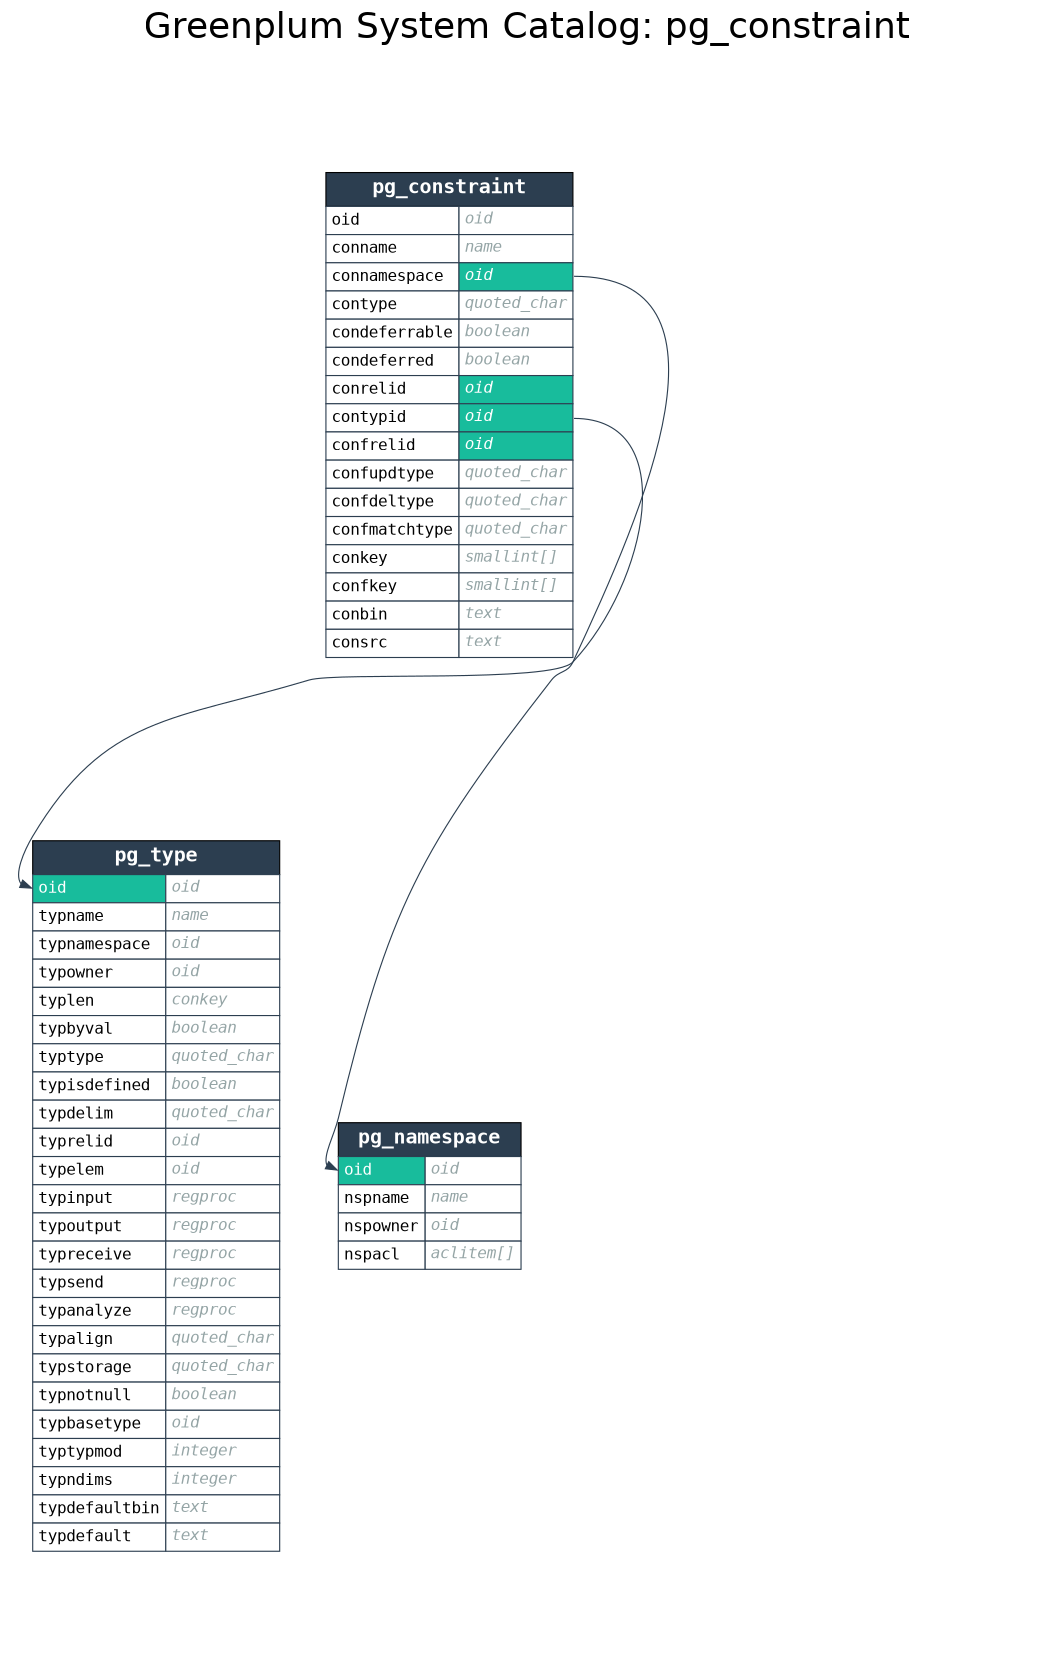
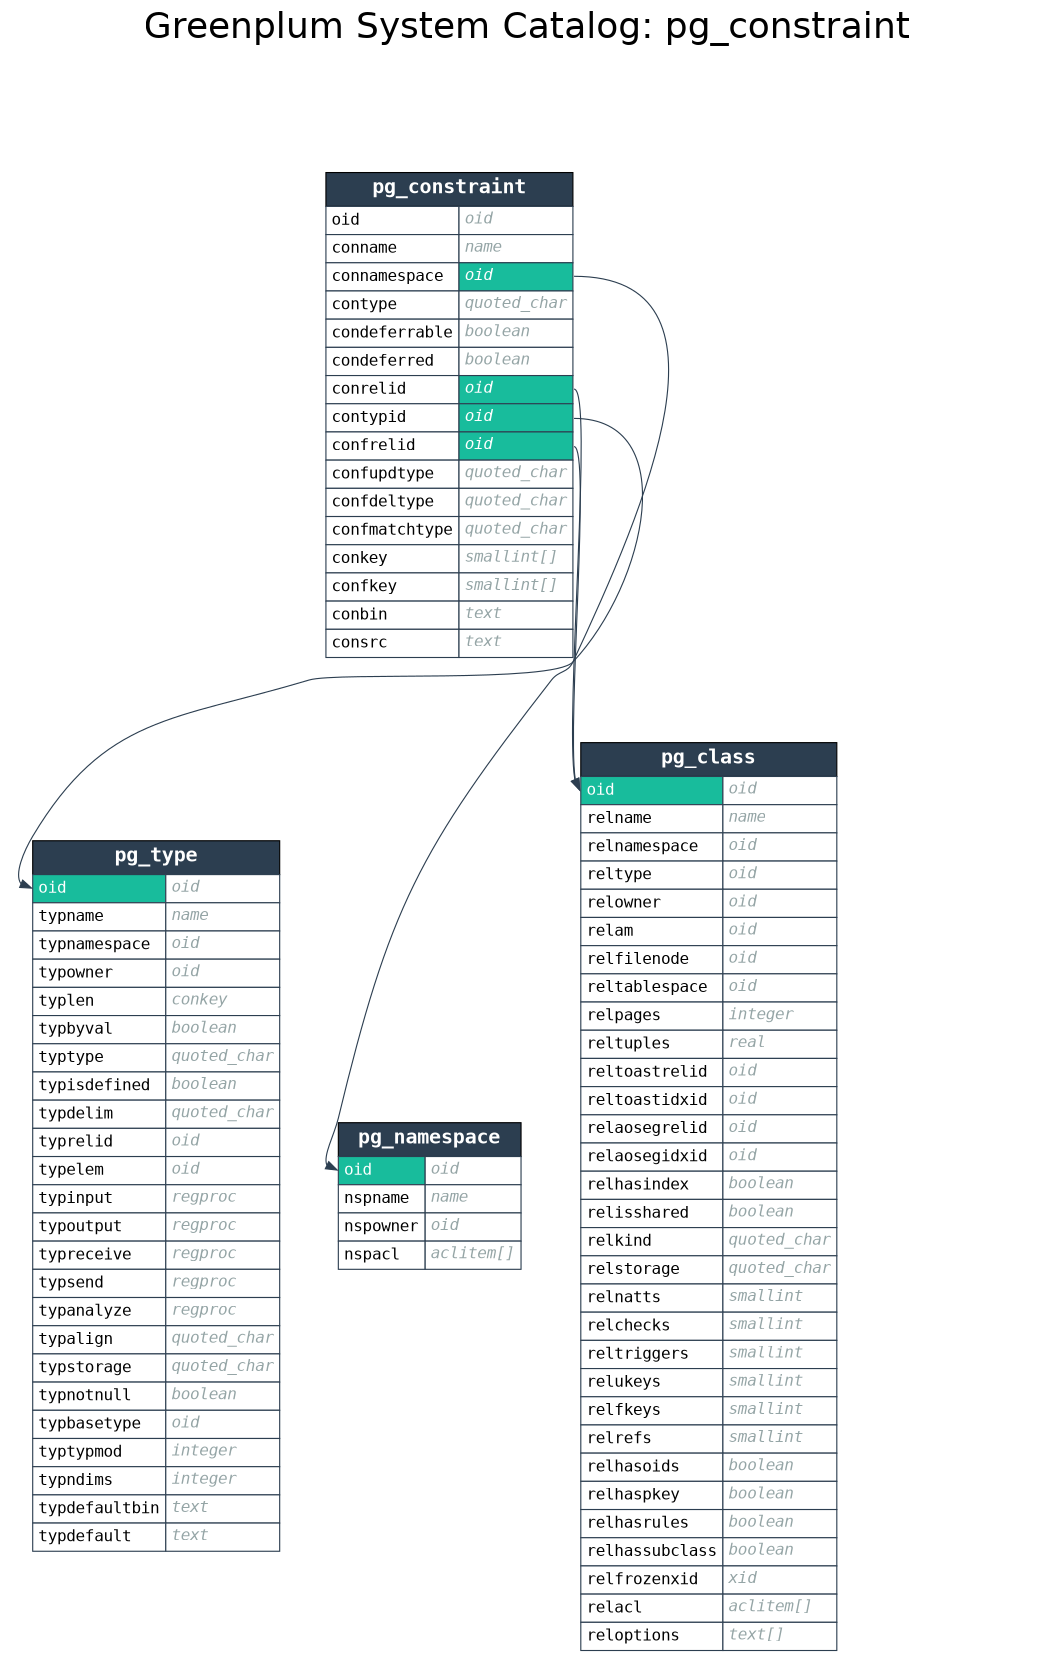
node "pg_class": added
